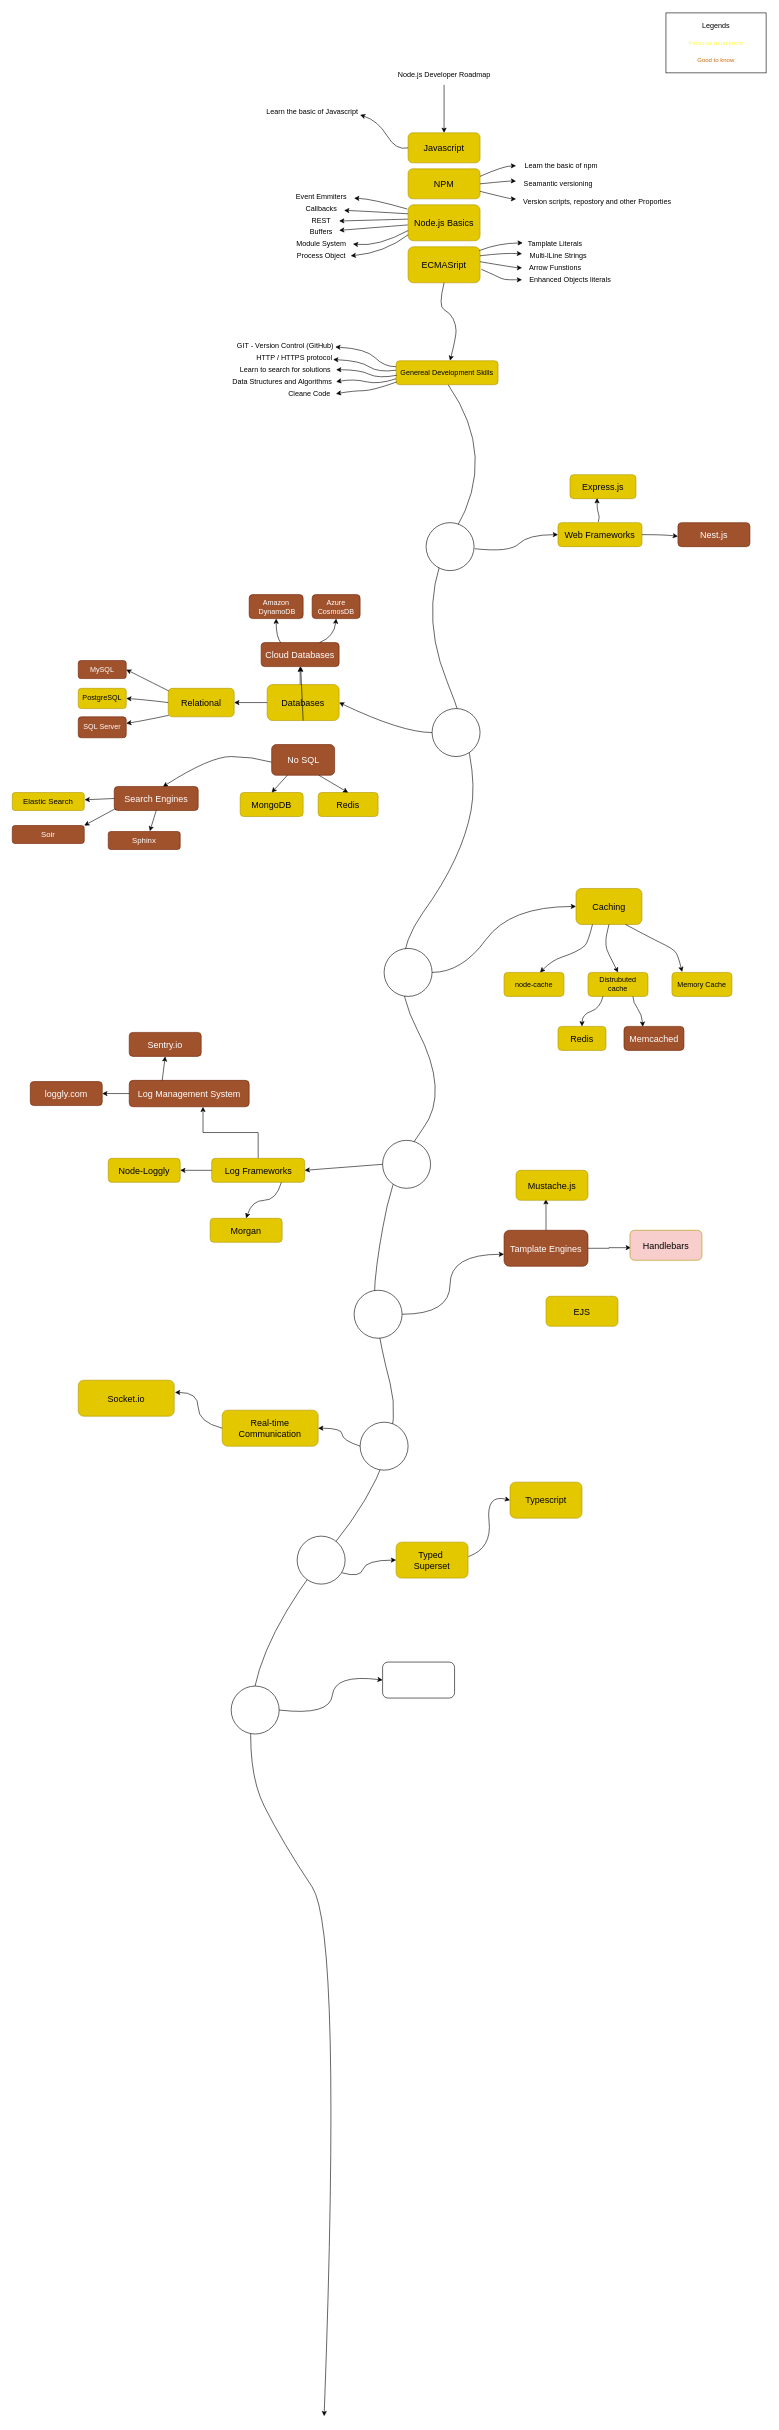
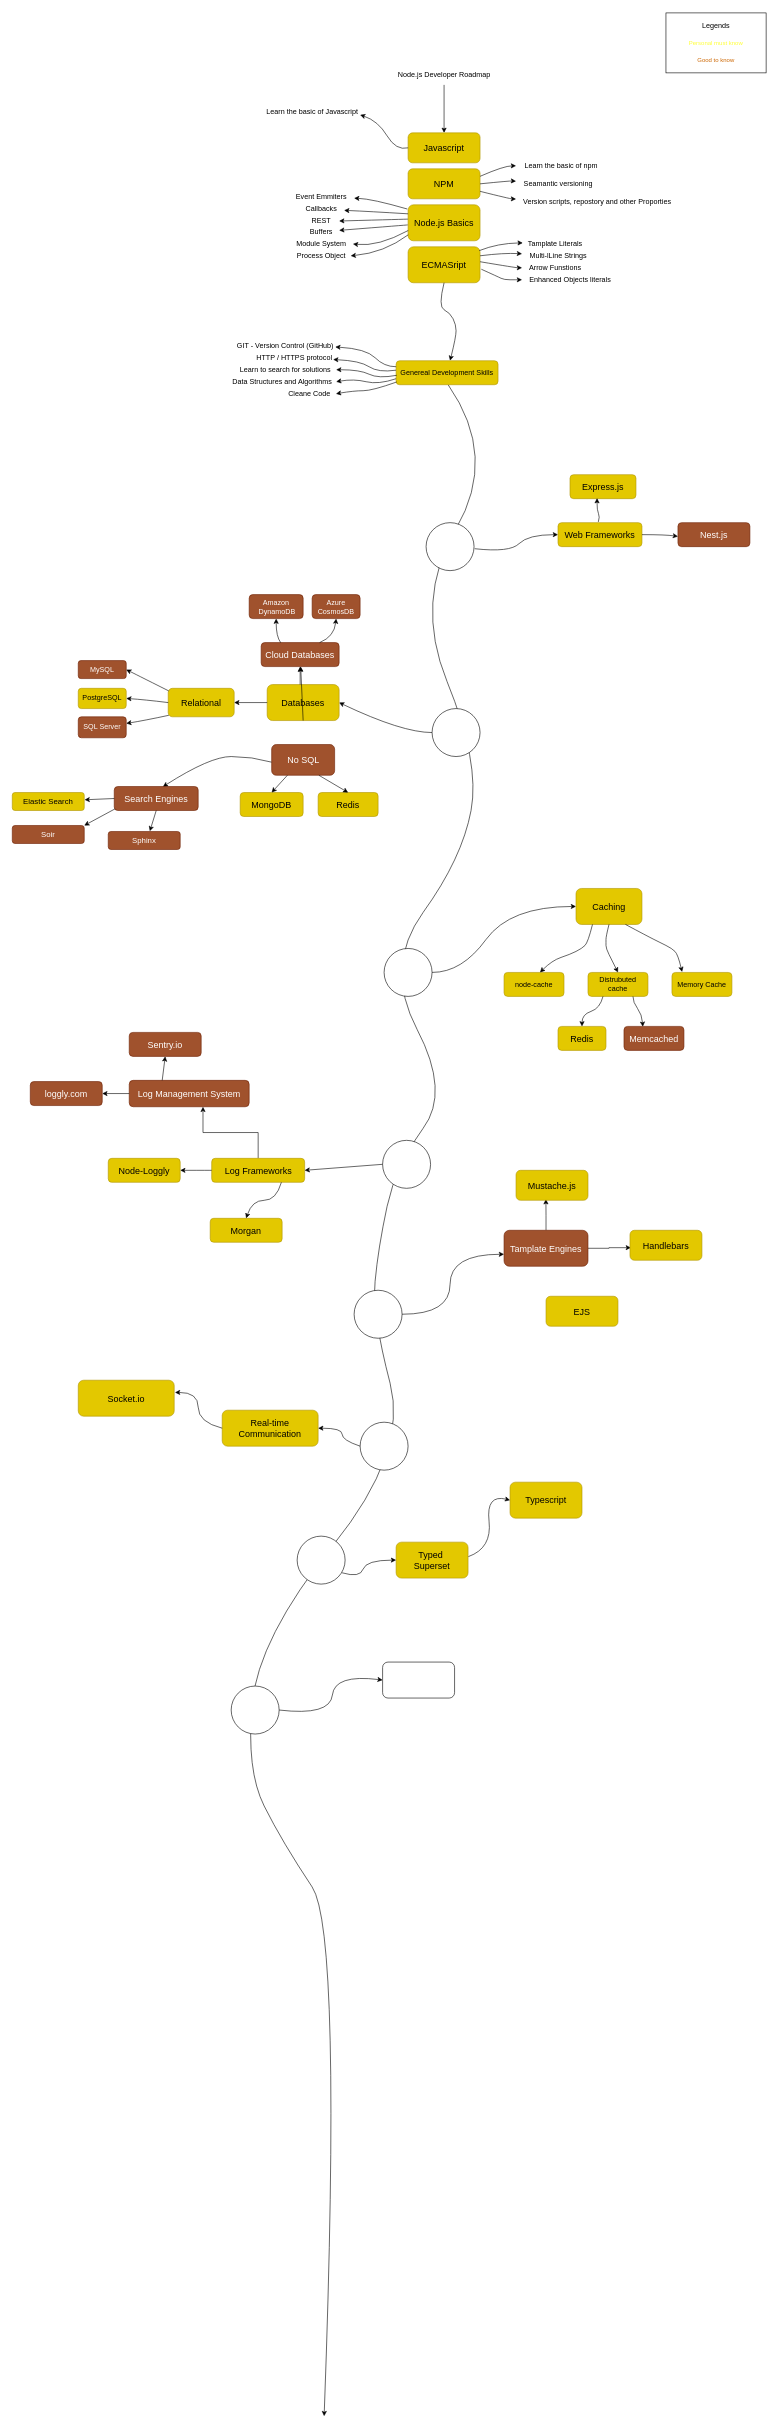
node "Handlebars": fillcolor #f8cecc -> #e3c800
